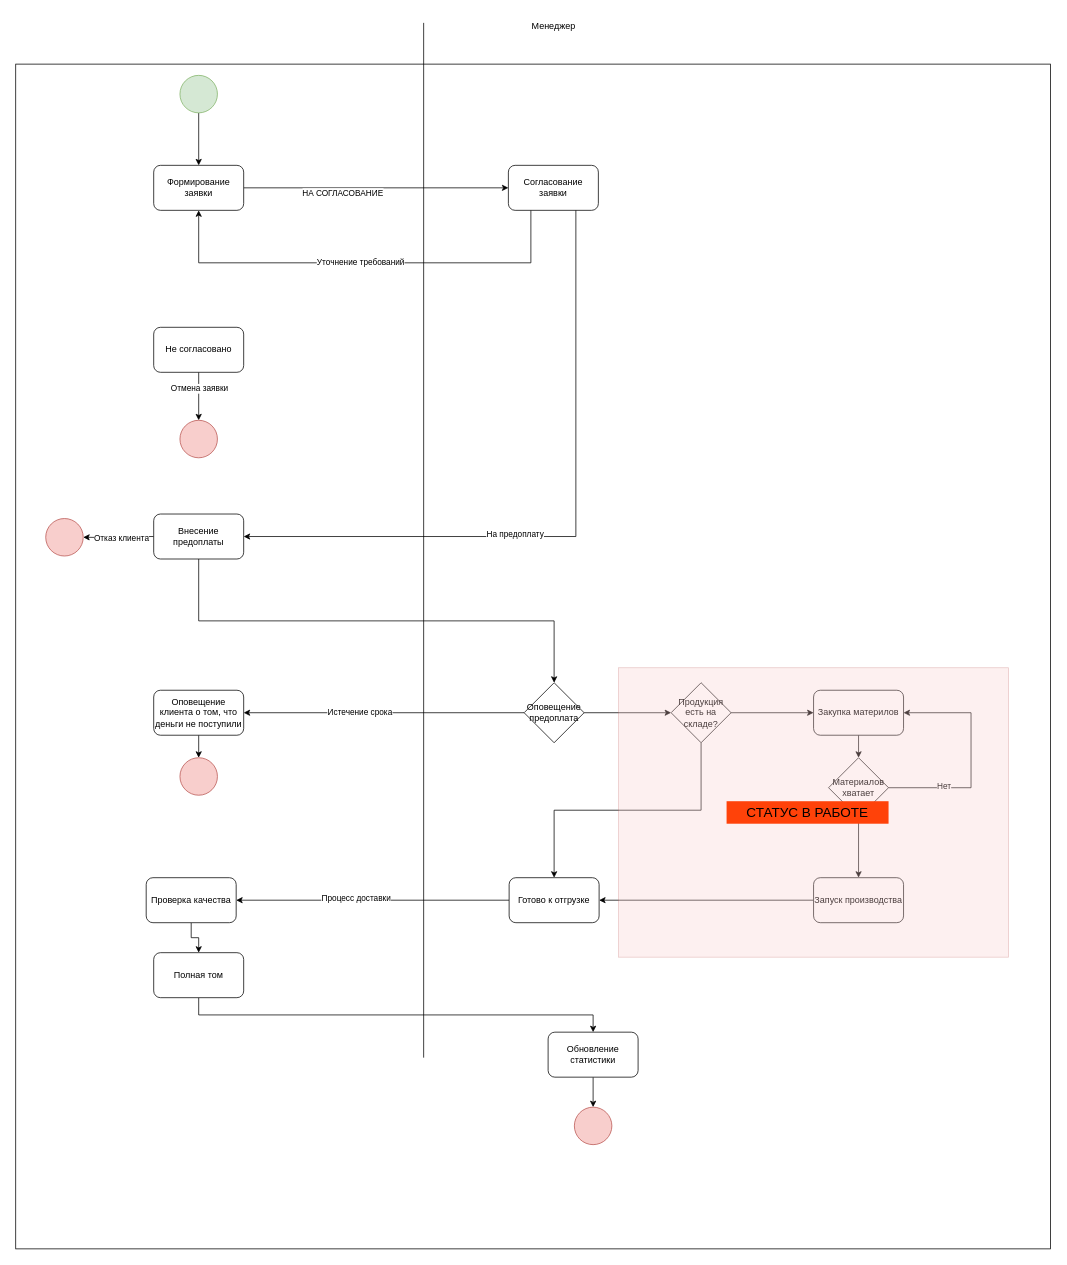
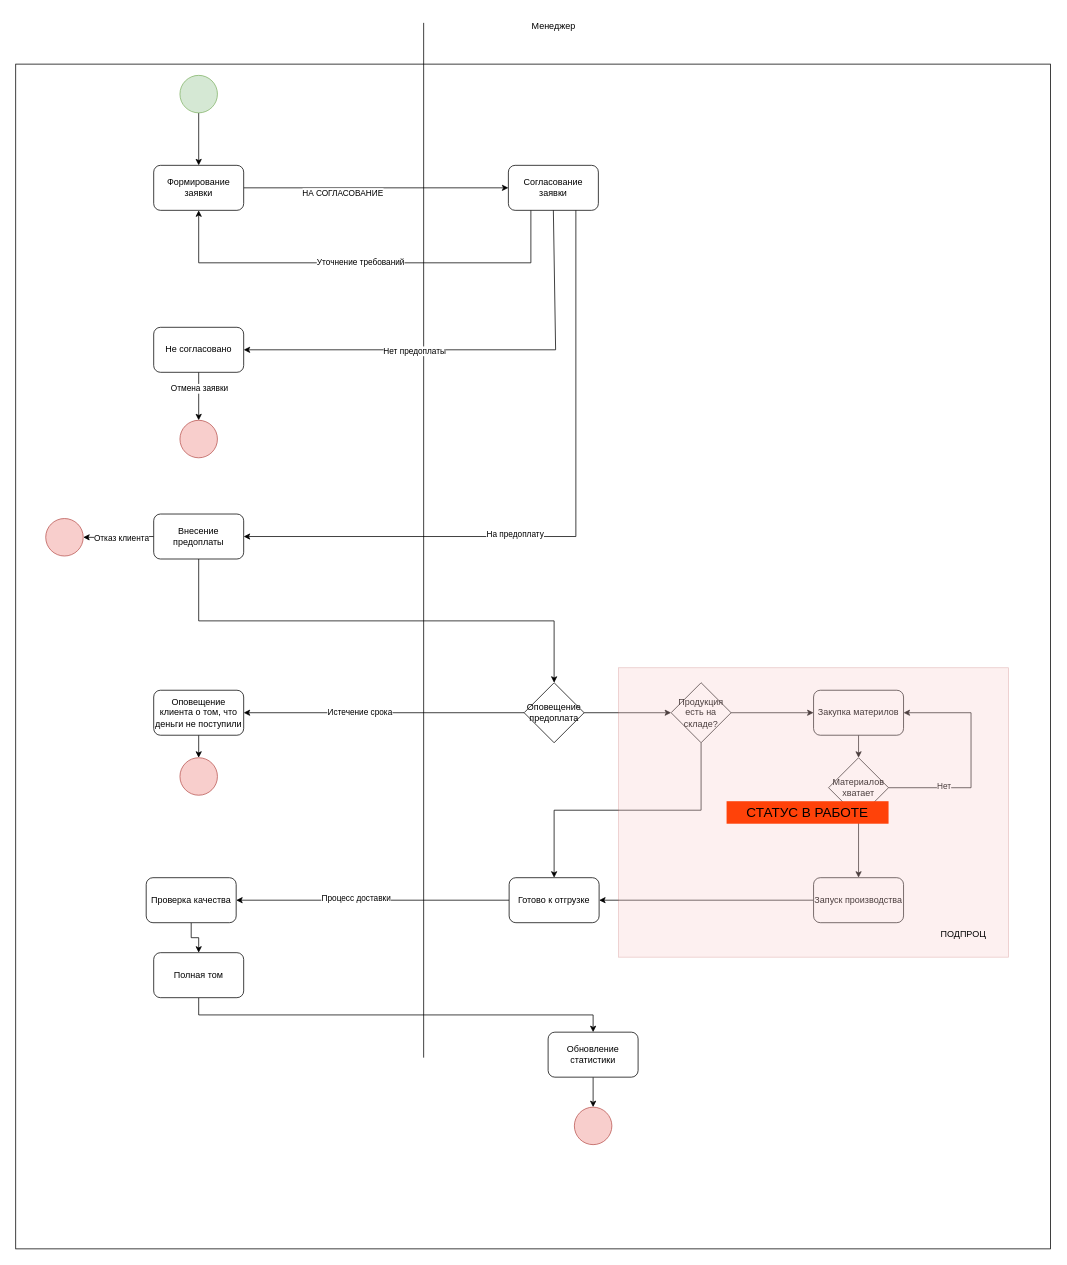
edge "Согласование заявки" -> "Не согласовано": added, label "Нет предоплаты"
node "ПОДПРОЦ": added
